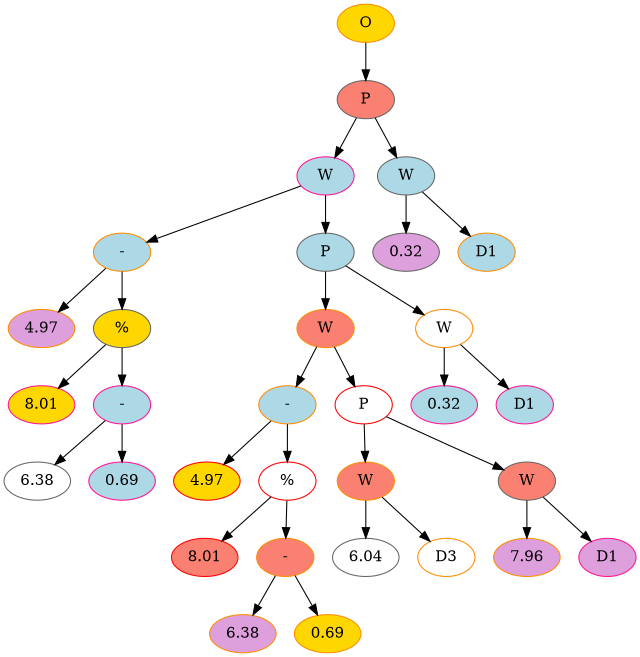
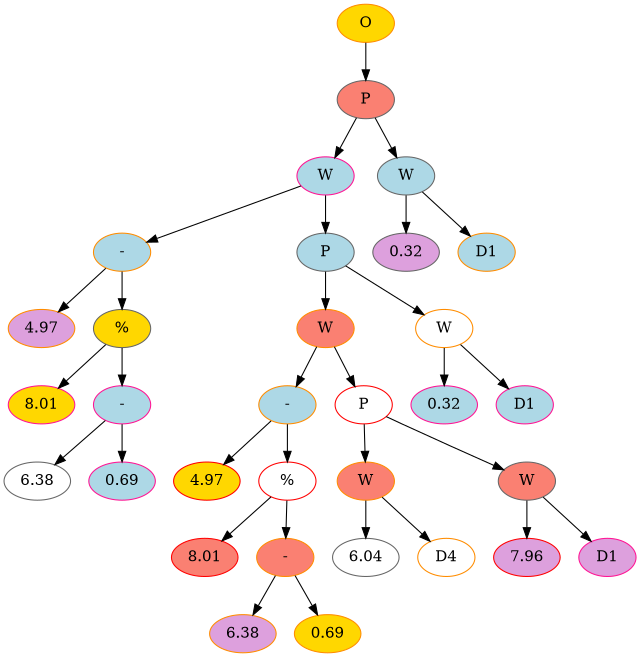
node "D3": label "D3" -> "D4"
node "7.96": color darkorange -> red
